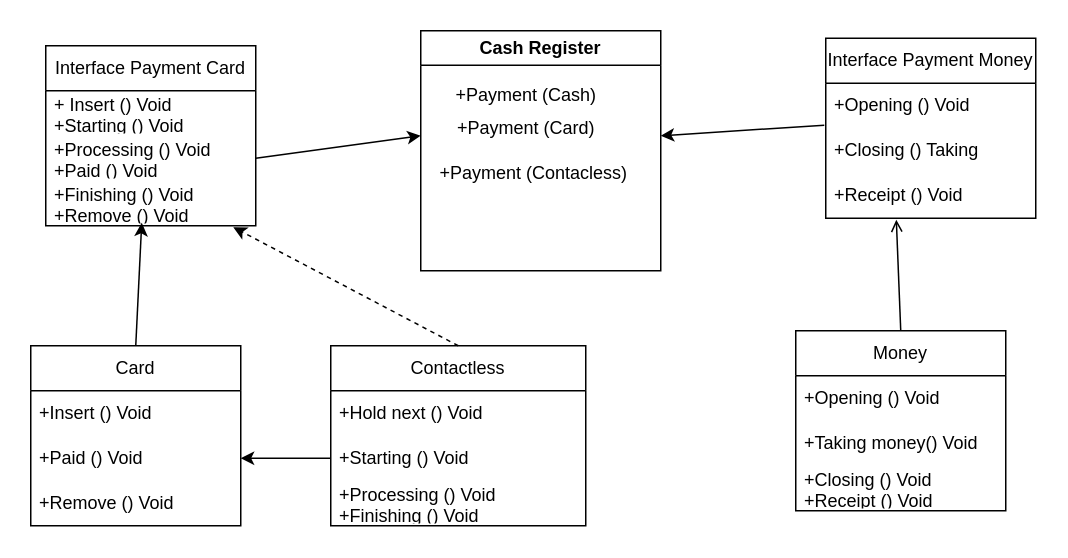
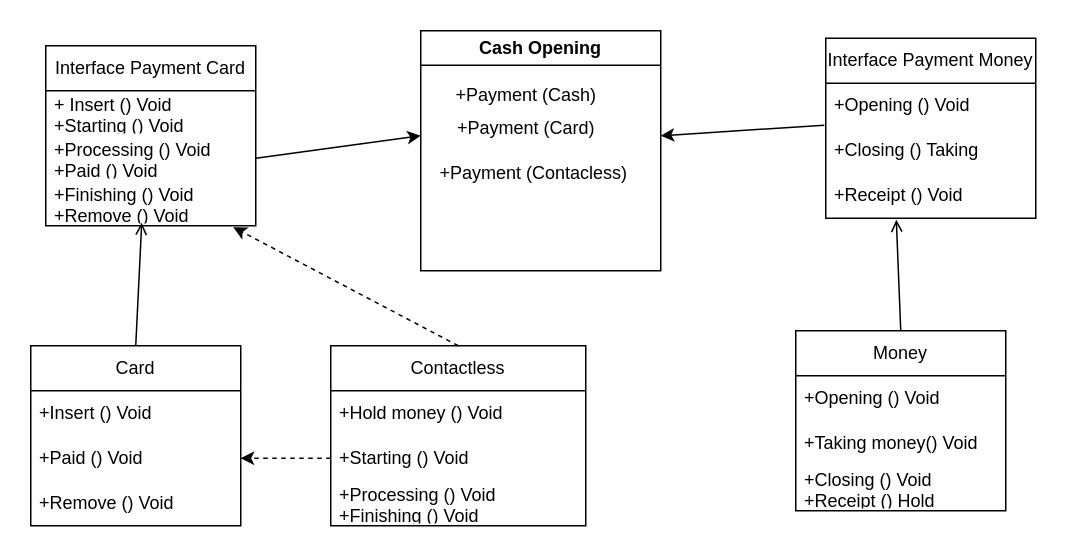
node "Cash Register": label "Cash Register" -> "Cash Opening"
edge "Card" -> "+Finishing () Void +Remove () Void": arrowhead classic -> open
node "+Hold next () Void": label "+Hold next () Void" -> "+Hold money () Void"
edge "+Starting () Void" -> "+Paid () Void": style solid -> dashed
node "+Closing () Void +Receipt () Void": label "+Closing () Void +Receipt () Void" -> "+Closing () Void +Receipt () Hold"
